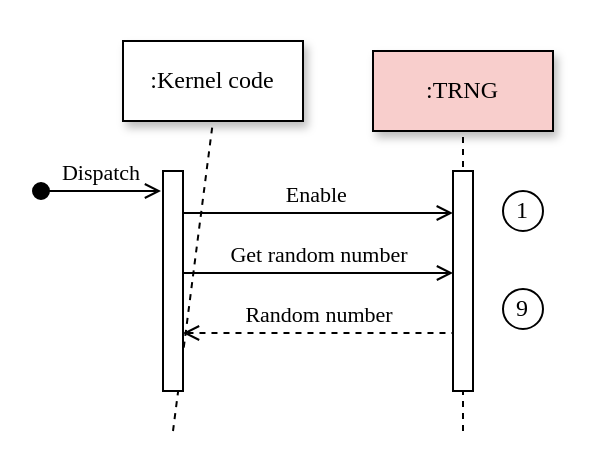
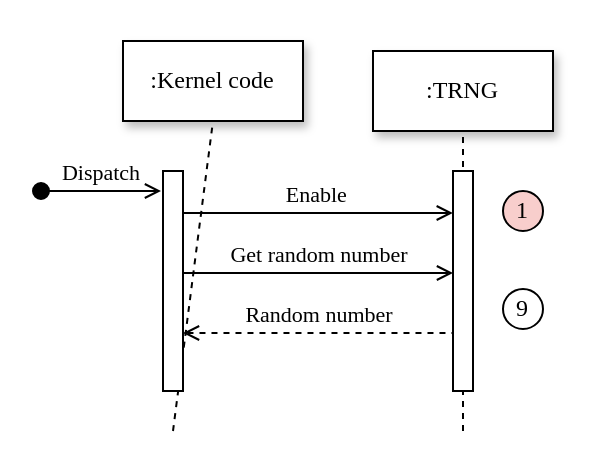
node ":TRNG": fillcolor #f8cecc -> #ffffff
node "1": fillcolor #ffffff -> #f8cecc
